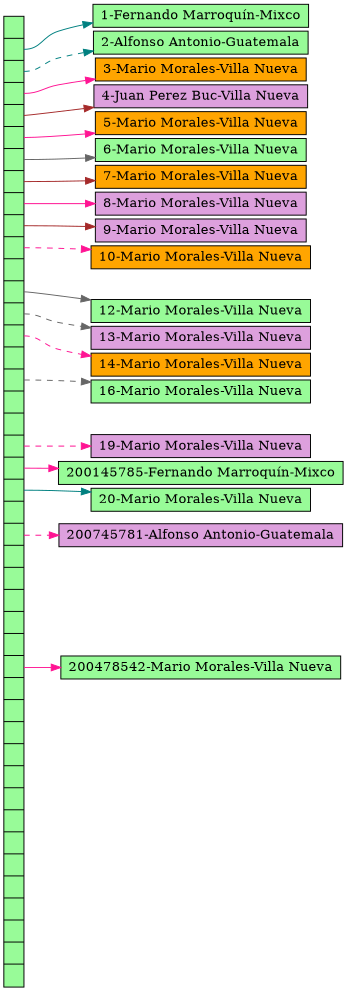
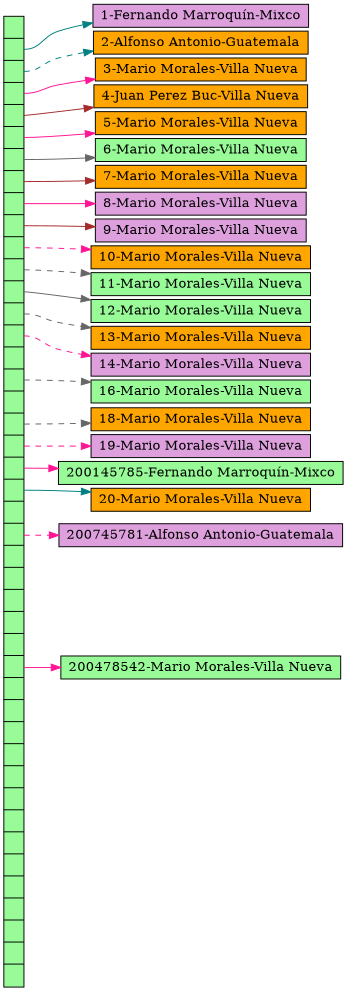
node "1-Fernando Marroquín-Mixco": fillcolor palegreen -> plum
node "2-Alfonso Antonio-Guatemala": fillcolor palegreen -> orange
node "4-Juan Perez Buc-Villa Nueva": fillcolor plum -> orange
node "11-Mario Morales-Villa Nueva": added
node "13-Mario Morales-Villa Nueva": fillcolor plum -> orange
node "14-Mario Morales-Villa Nueva": fillcolor orange -> plum
node "18-Mario Morales-Villa Nueva": added
node "20-Mario Morales-Villa Nueva": fillcolor palegreen -> orange
